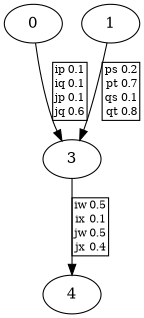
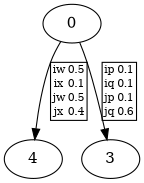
node "1": removed
edge "3" -> "4": now "0" -> "4"
